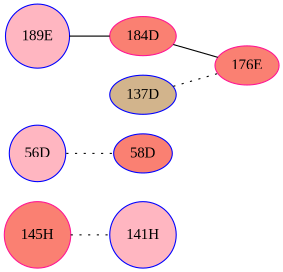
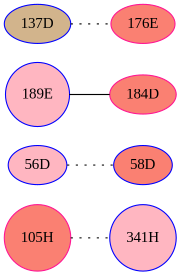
edge "184D" -- "176E": removed
node "56D": shape circle -> ellipse
node "145H": label "145H" -> "105H"
node "141H": label "141H" -> "341H"
